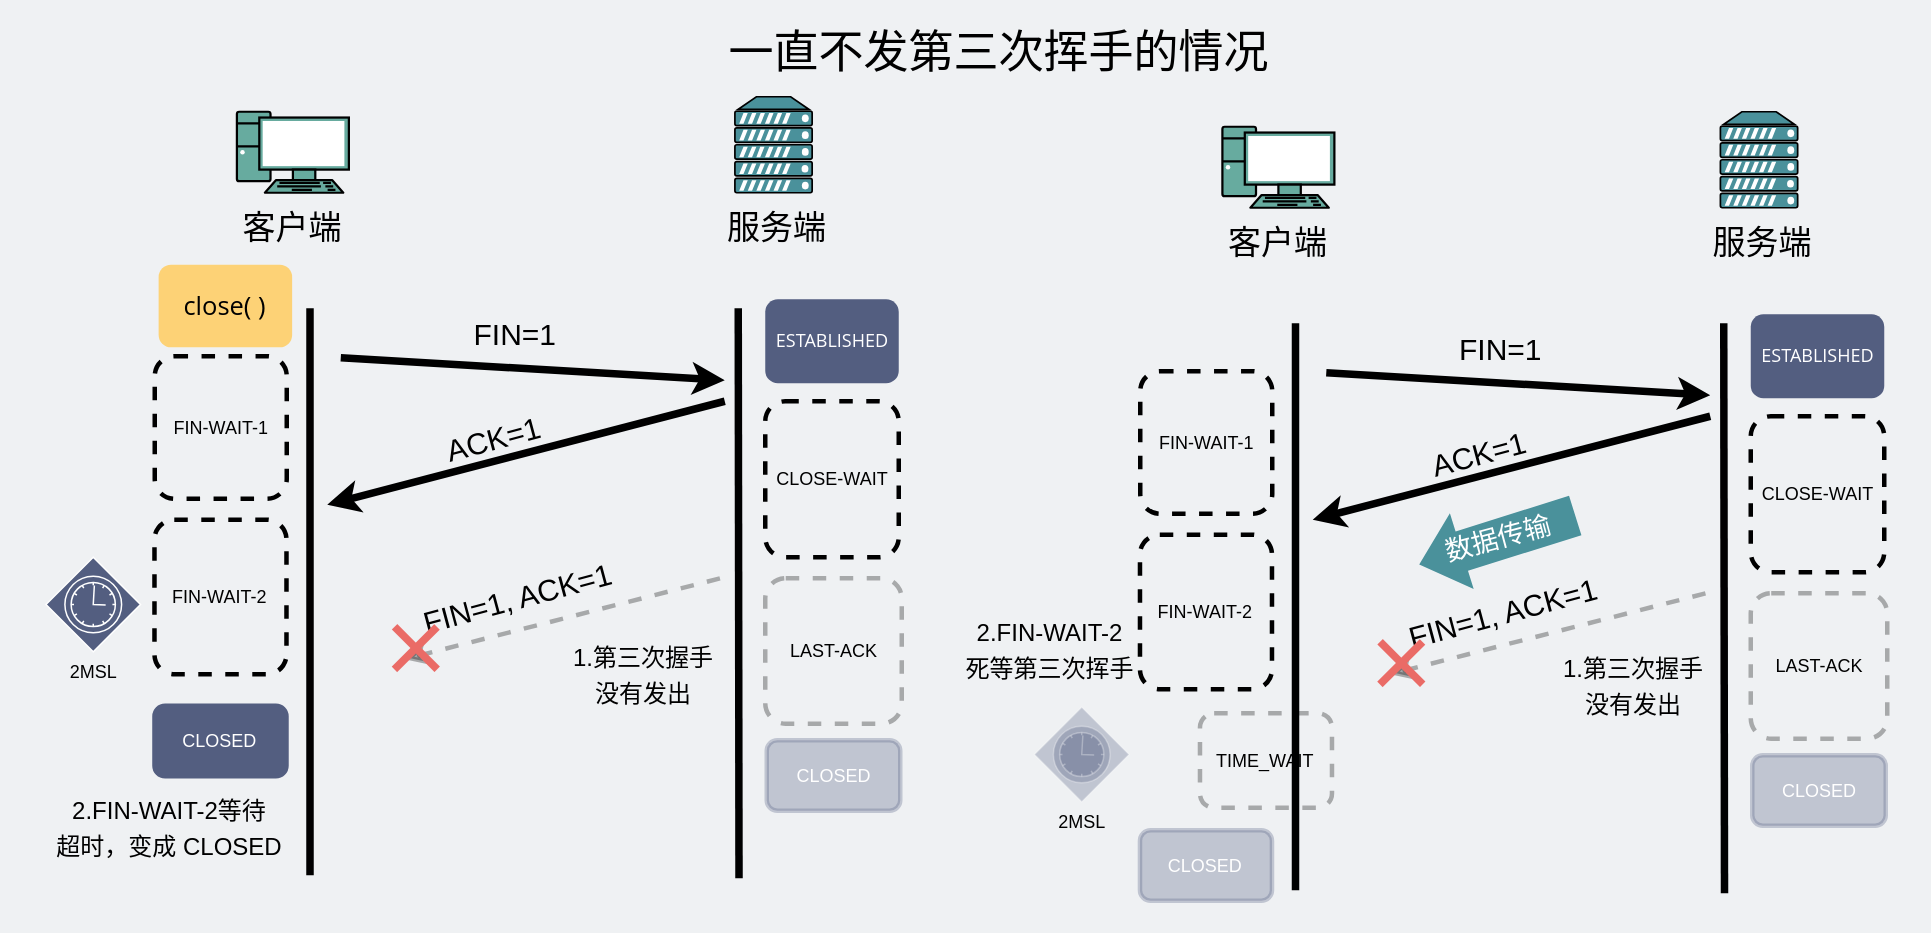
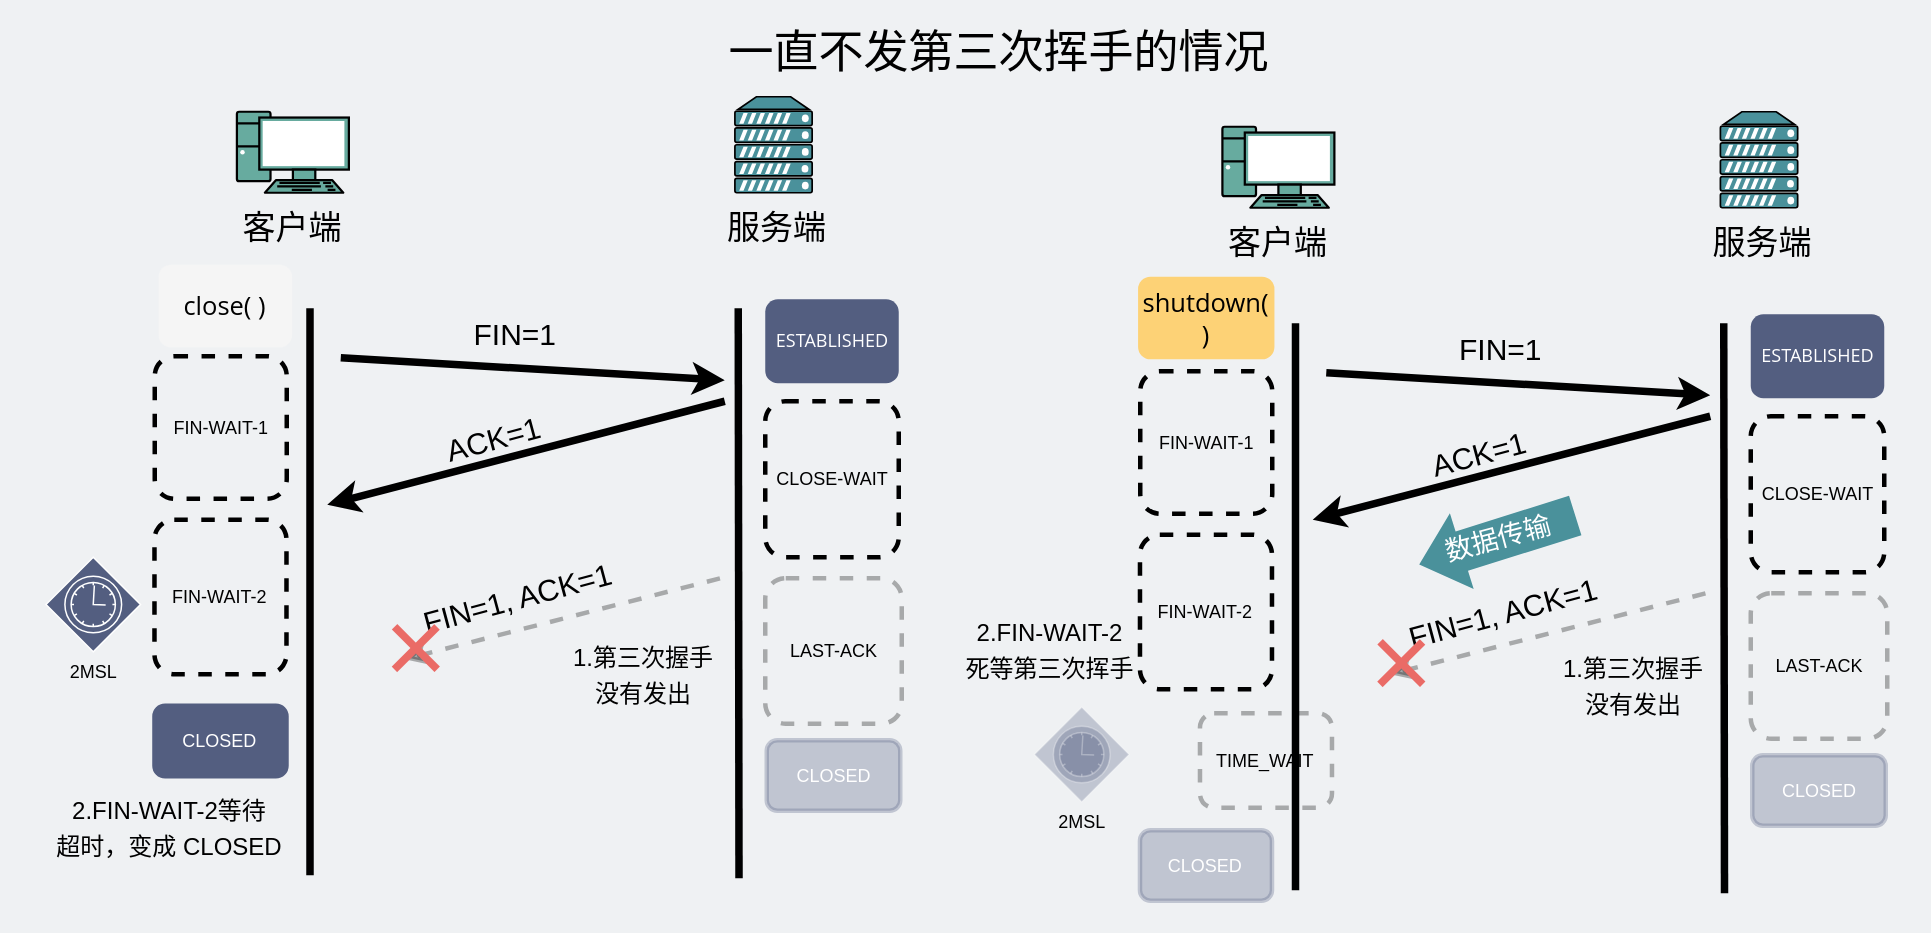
node "close( )": fillcolor #fdd276 -> #f5f5f5
node "shutdown( )": added
